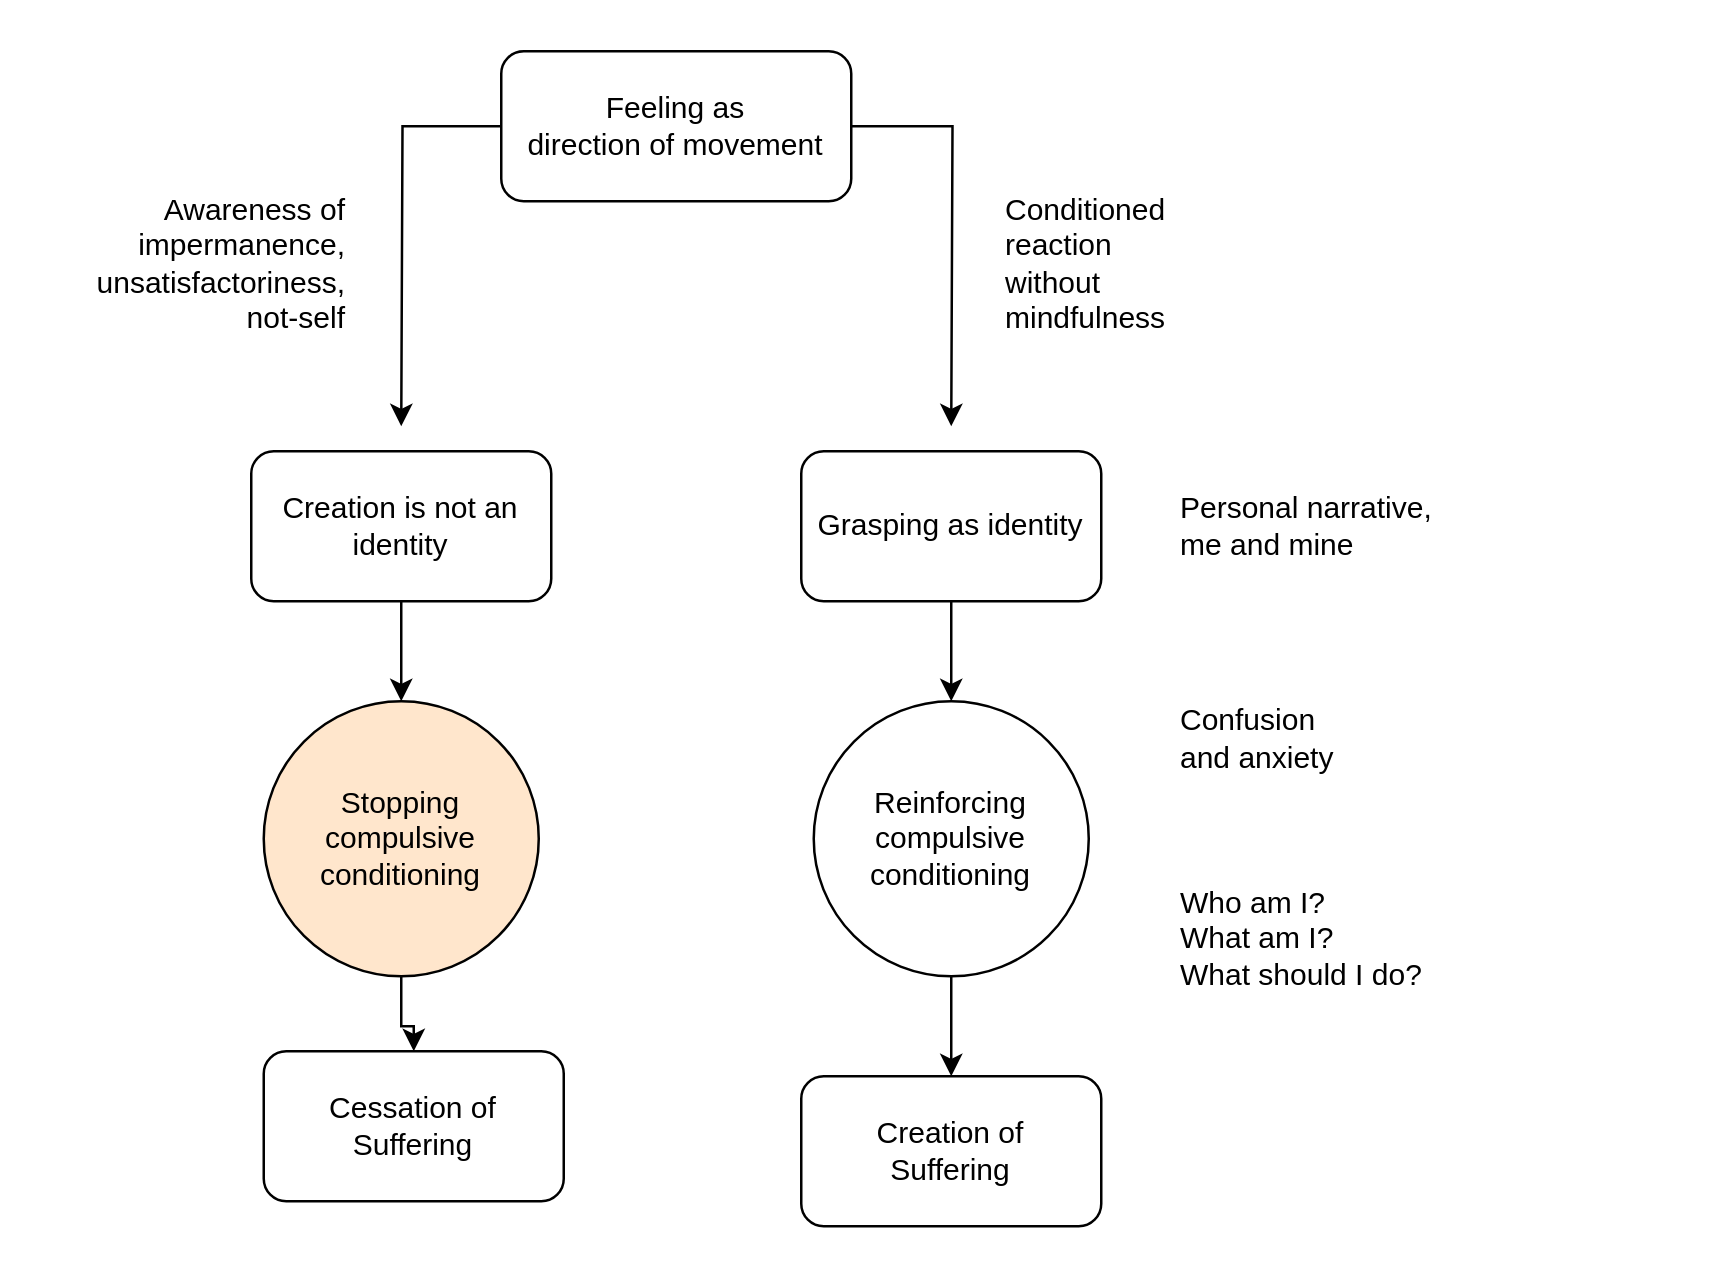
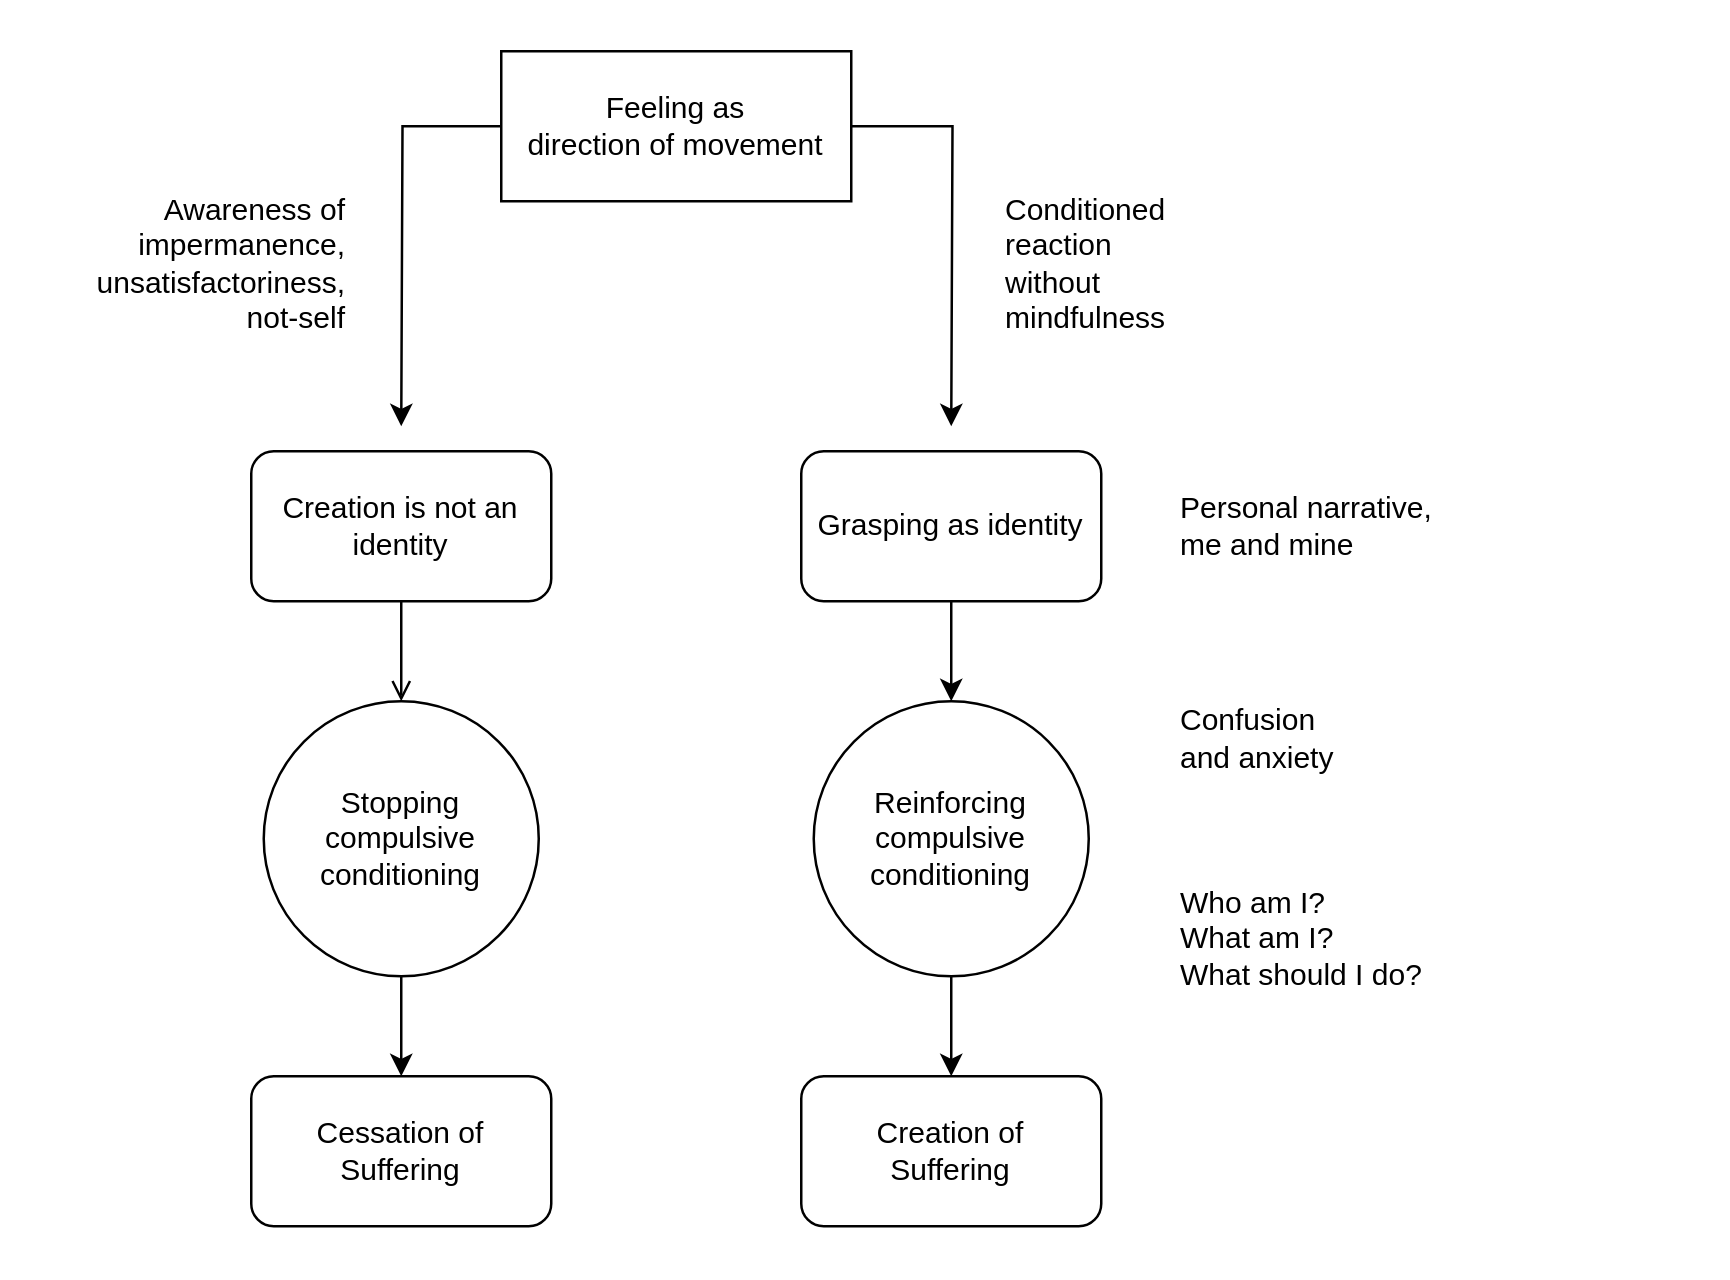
node "Feeling as direction of movement": shape rounded rectangle -> rectangle
edge "Creation is not an identity" -> "Stopping compulsive conditioning": arrowhead classic -> open
node "Stopping compulsive conditioning": fillcolor #ffe6cc -> #ffffff
node "Cessation of Suffering": moved (414, 1126) -> (401, 1151)
